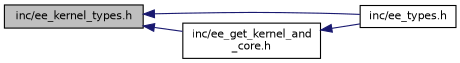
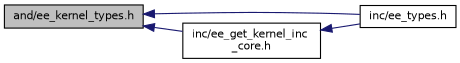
node "inc/ee_kernel_types.h": label "inc/ee_kernel_types.h" -> "and/ee_kernel_types.h"
node "inc/ee_get_kernel_and _core.h": label "inc/ee_get_kernel_and _core.h" -> "inc/ee_get_kernel_inc _core.h"
